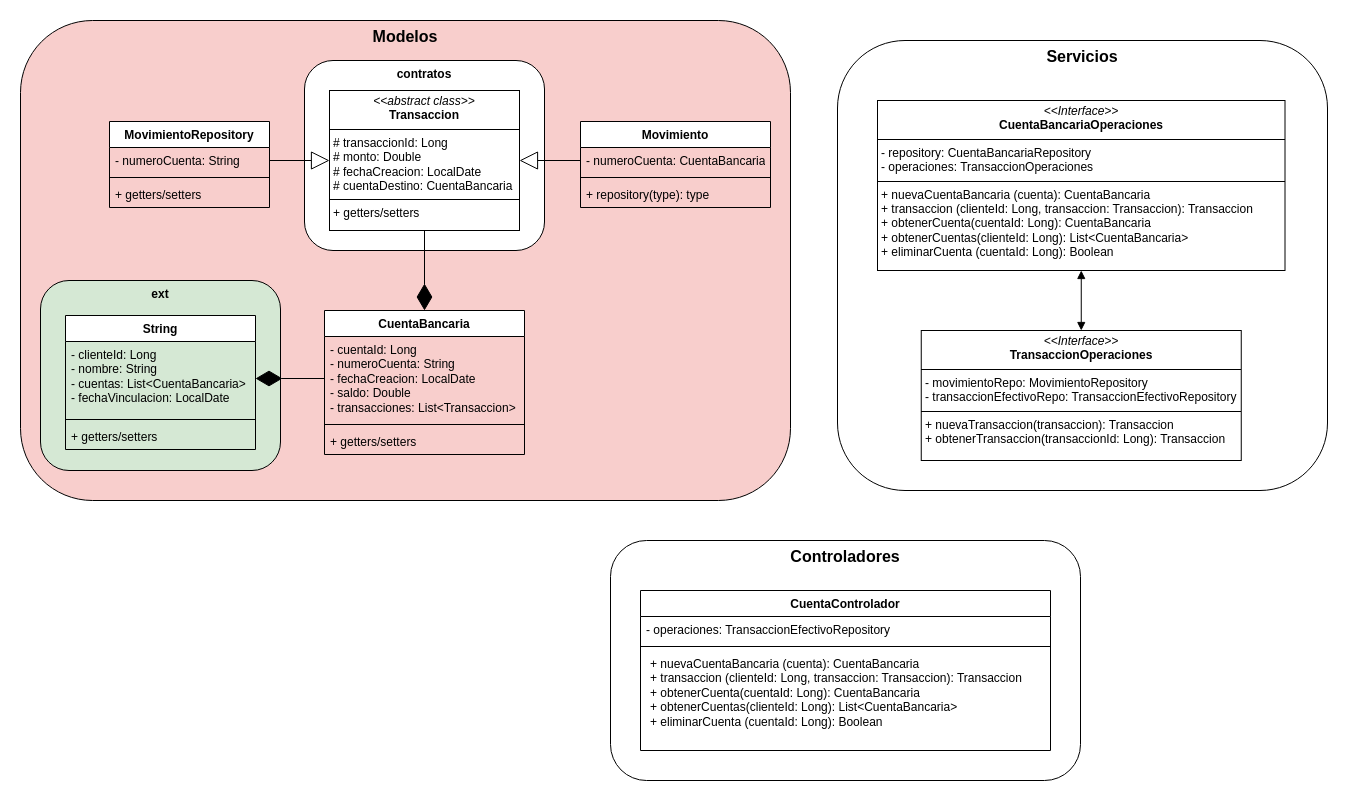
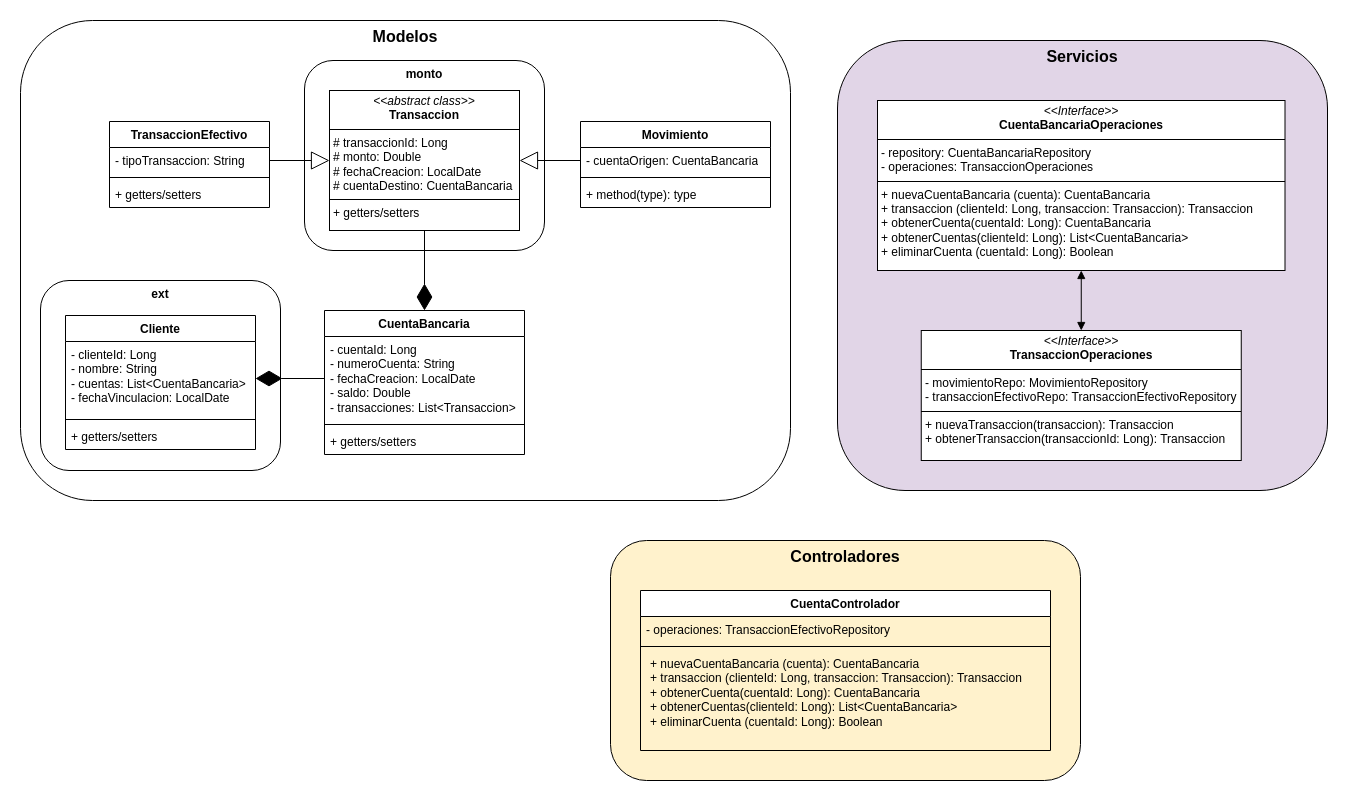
node "Servicios": fillcolor #ffffff -> #e1d5e7
node "contratos": label "contratos" -> "monto"
node "MovimientoRepository": label "MovimientoRepository" -> "TransaccionEfectivo"
node "- numeroCuenta: String": label "- numeroCuenta: String" -> "- tipoTransaccion: String"
node "- numeroCuenta: CuentaBancaria": label "- numeroCuenta: CuentaBancaria" -> "- cuentaOrigen: CuentaBancaria"
node "+ repository(type): type": label "+ repository(type): type" -> "+ method(type): type"
node "Modelos": fillcolor #f8cecc -> #ffffff
node "String": label "String" -> "Cliente"
node "ext": fillcolor #d5e8d4 -> #ffffff
node "Controladores": fillcolor #ffffff -> #fff2cc
